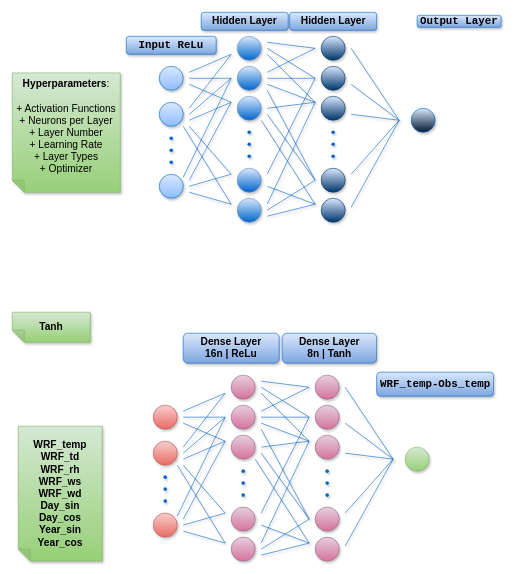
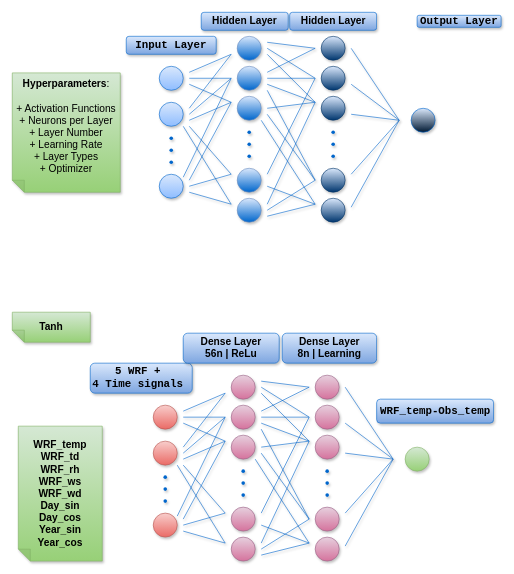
node "Input ReLu": label "Input ReLu" -> "Input Layer"
node "Dense Layer 16n | ReLu": label "Dense Layer 16n | ReLu" -> "Dense Layer 56n | ReLu"
node "Dense Layer 8n | Tanh": label "Dense Layer 8n | Tanh" -> "Dense Layer 8n | Learning"
node "5 WRF + 4 Time signals": added
node "WRF_temp-Obs_temp": moved (435, 384) -> (435, 411)
